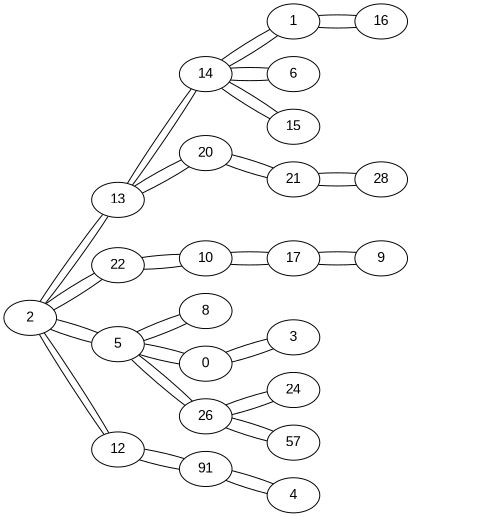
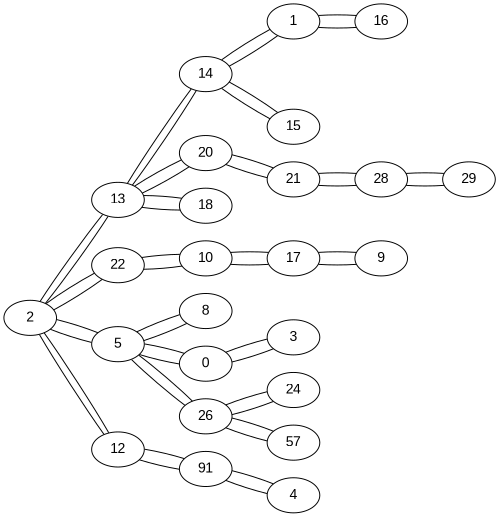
node "6": removed
node "29": added
node "18": added
